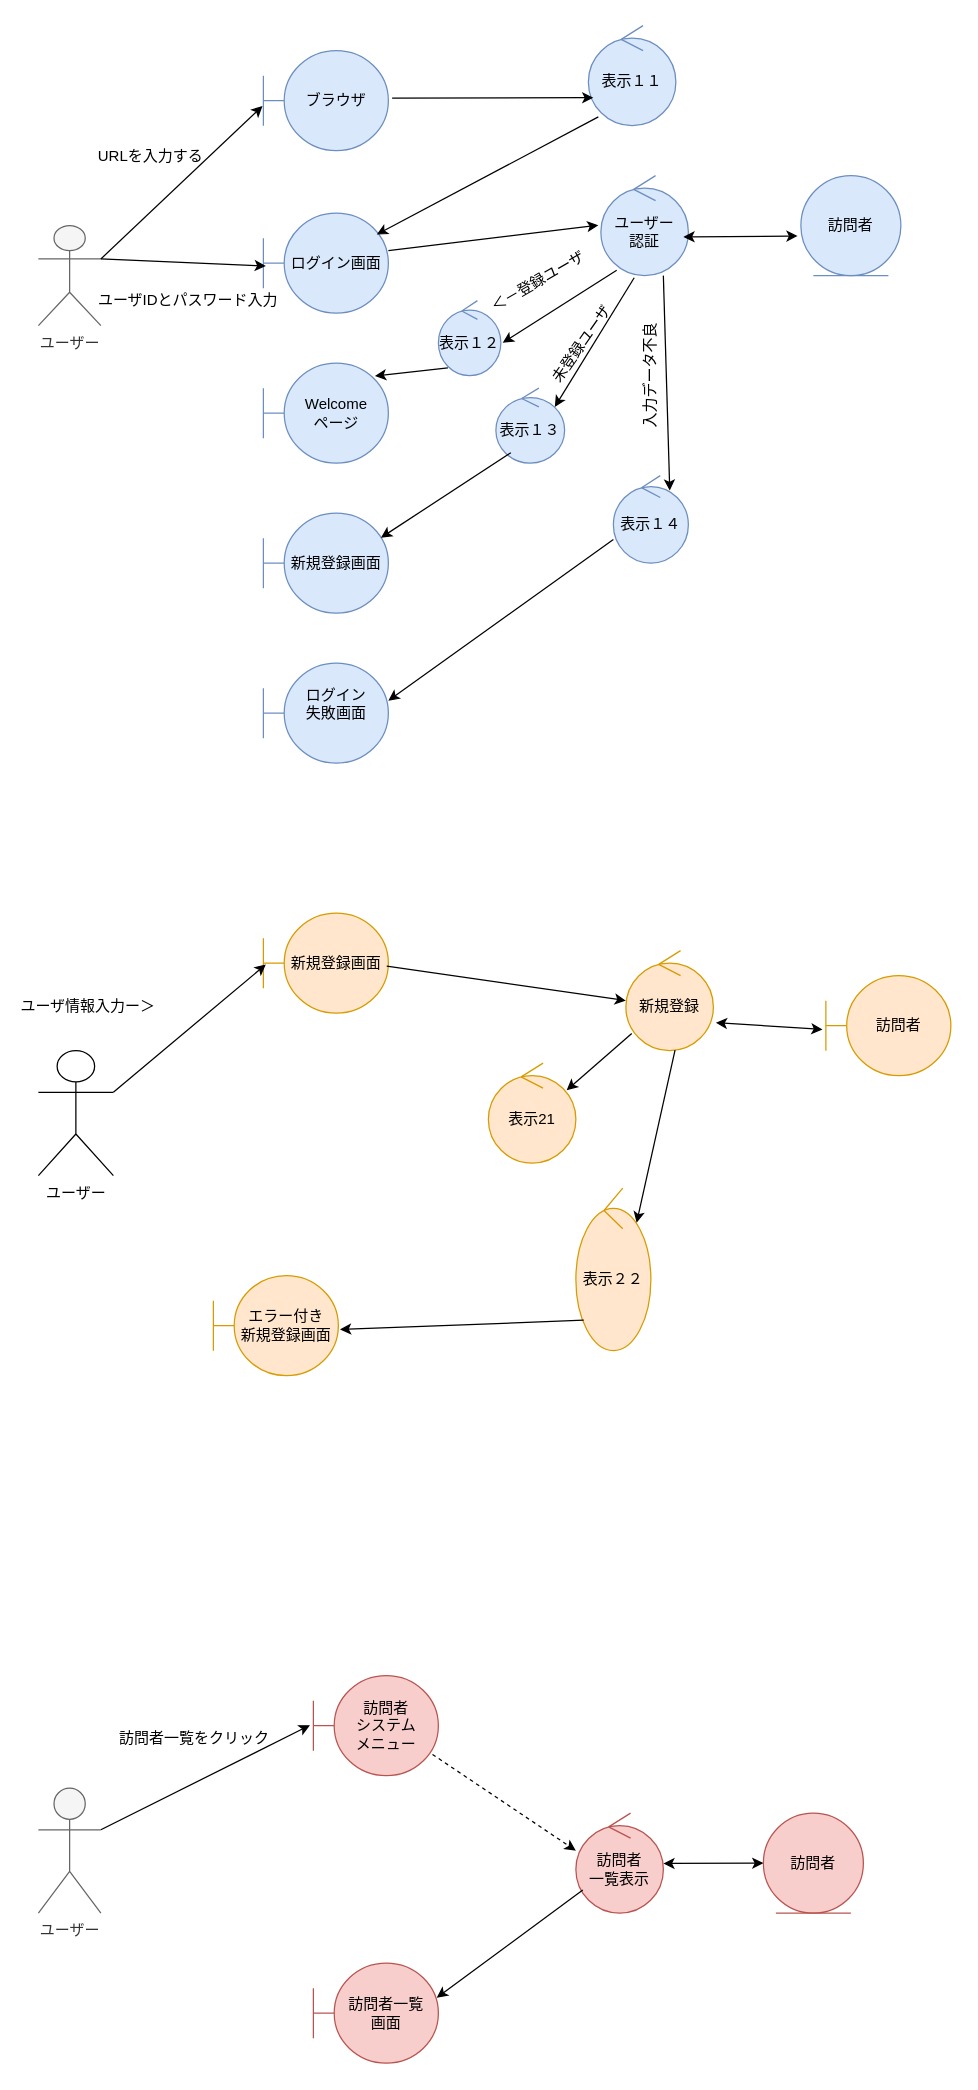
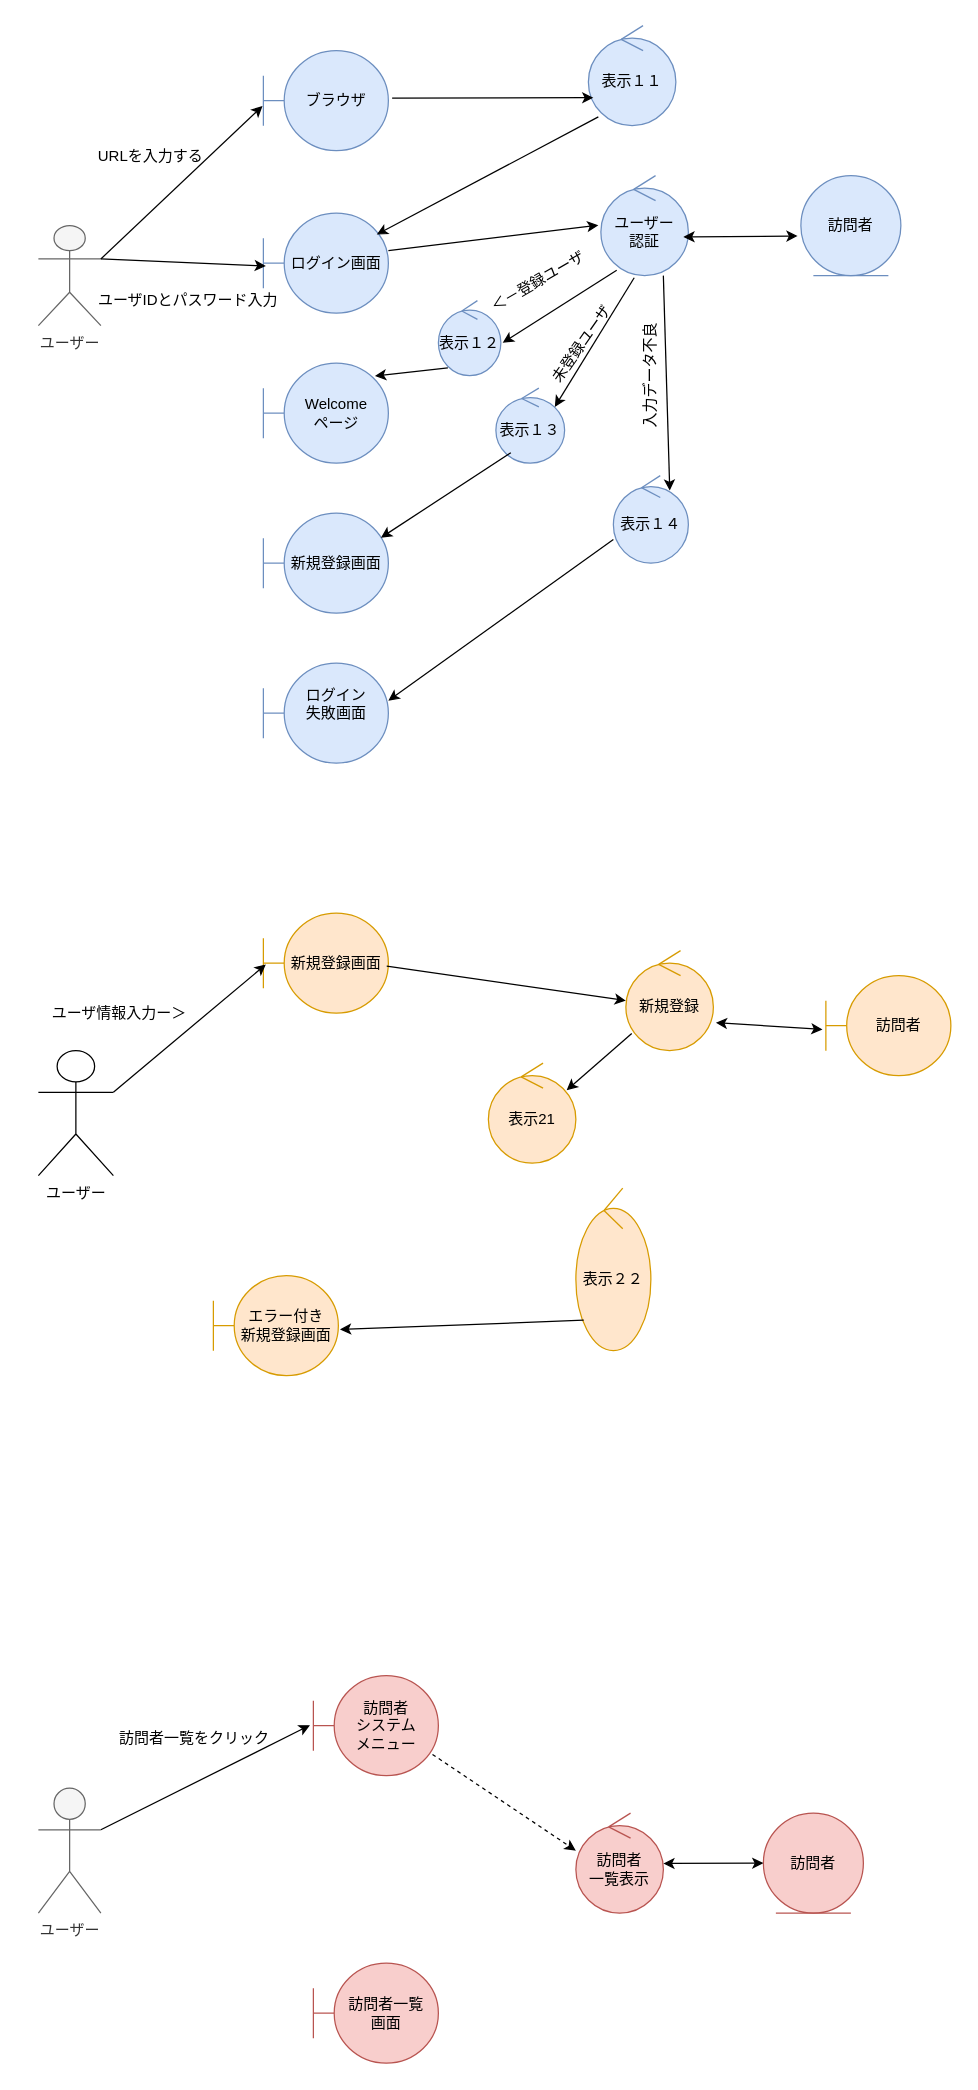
node "ユーザ情報入力ー＞": moved (88, 1007) -> (119, 1013)
edge "新規登録" -> "表示２２": removed
edge "訪問者 一覧表示" -> "訪問者一覧 画面": removed
